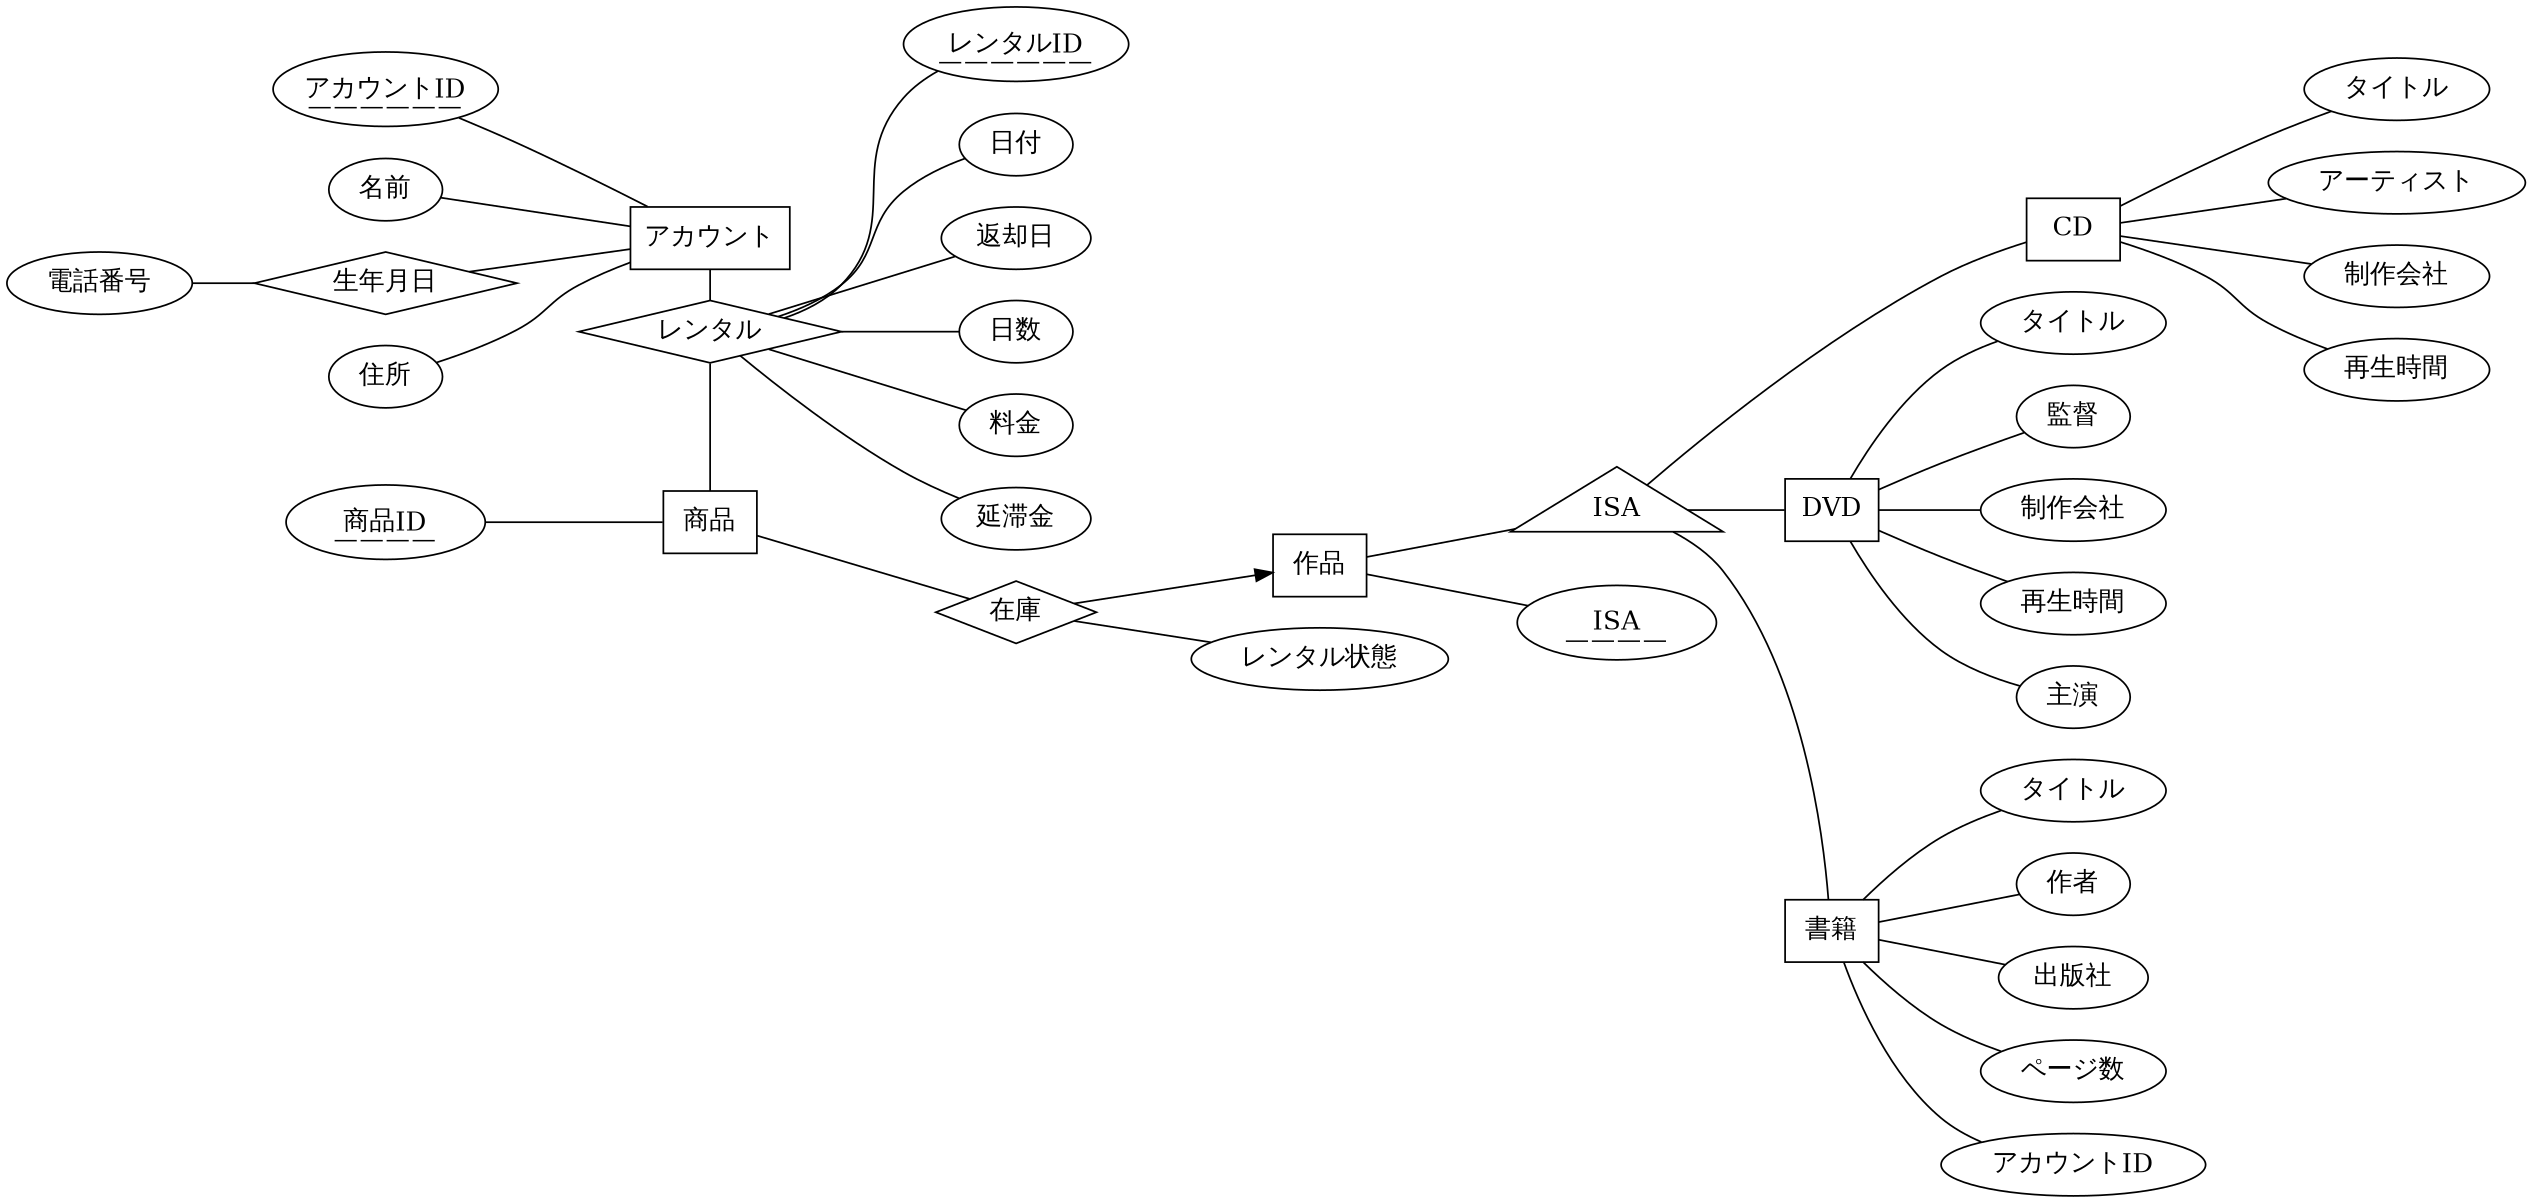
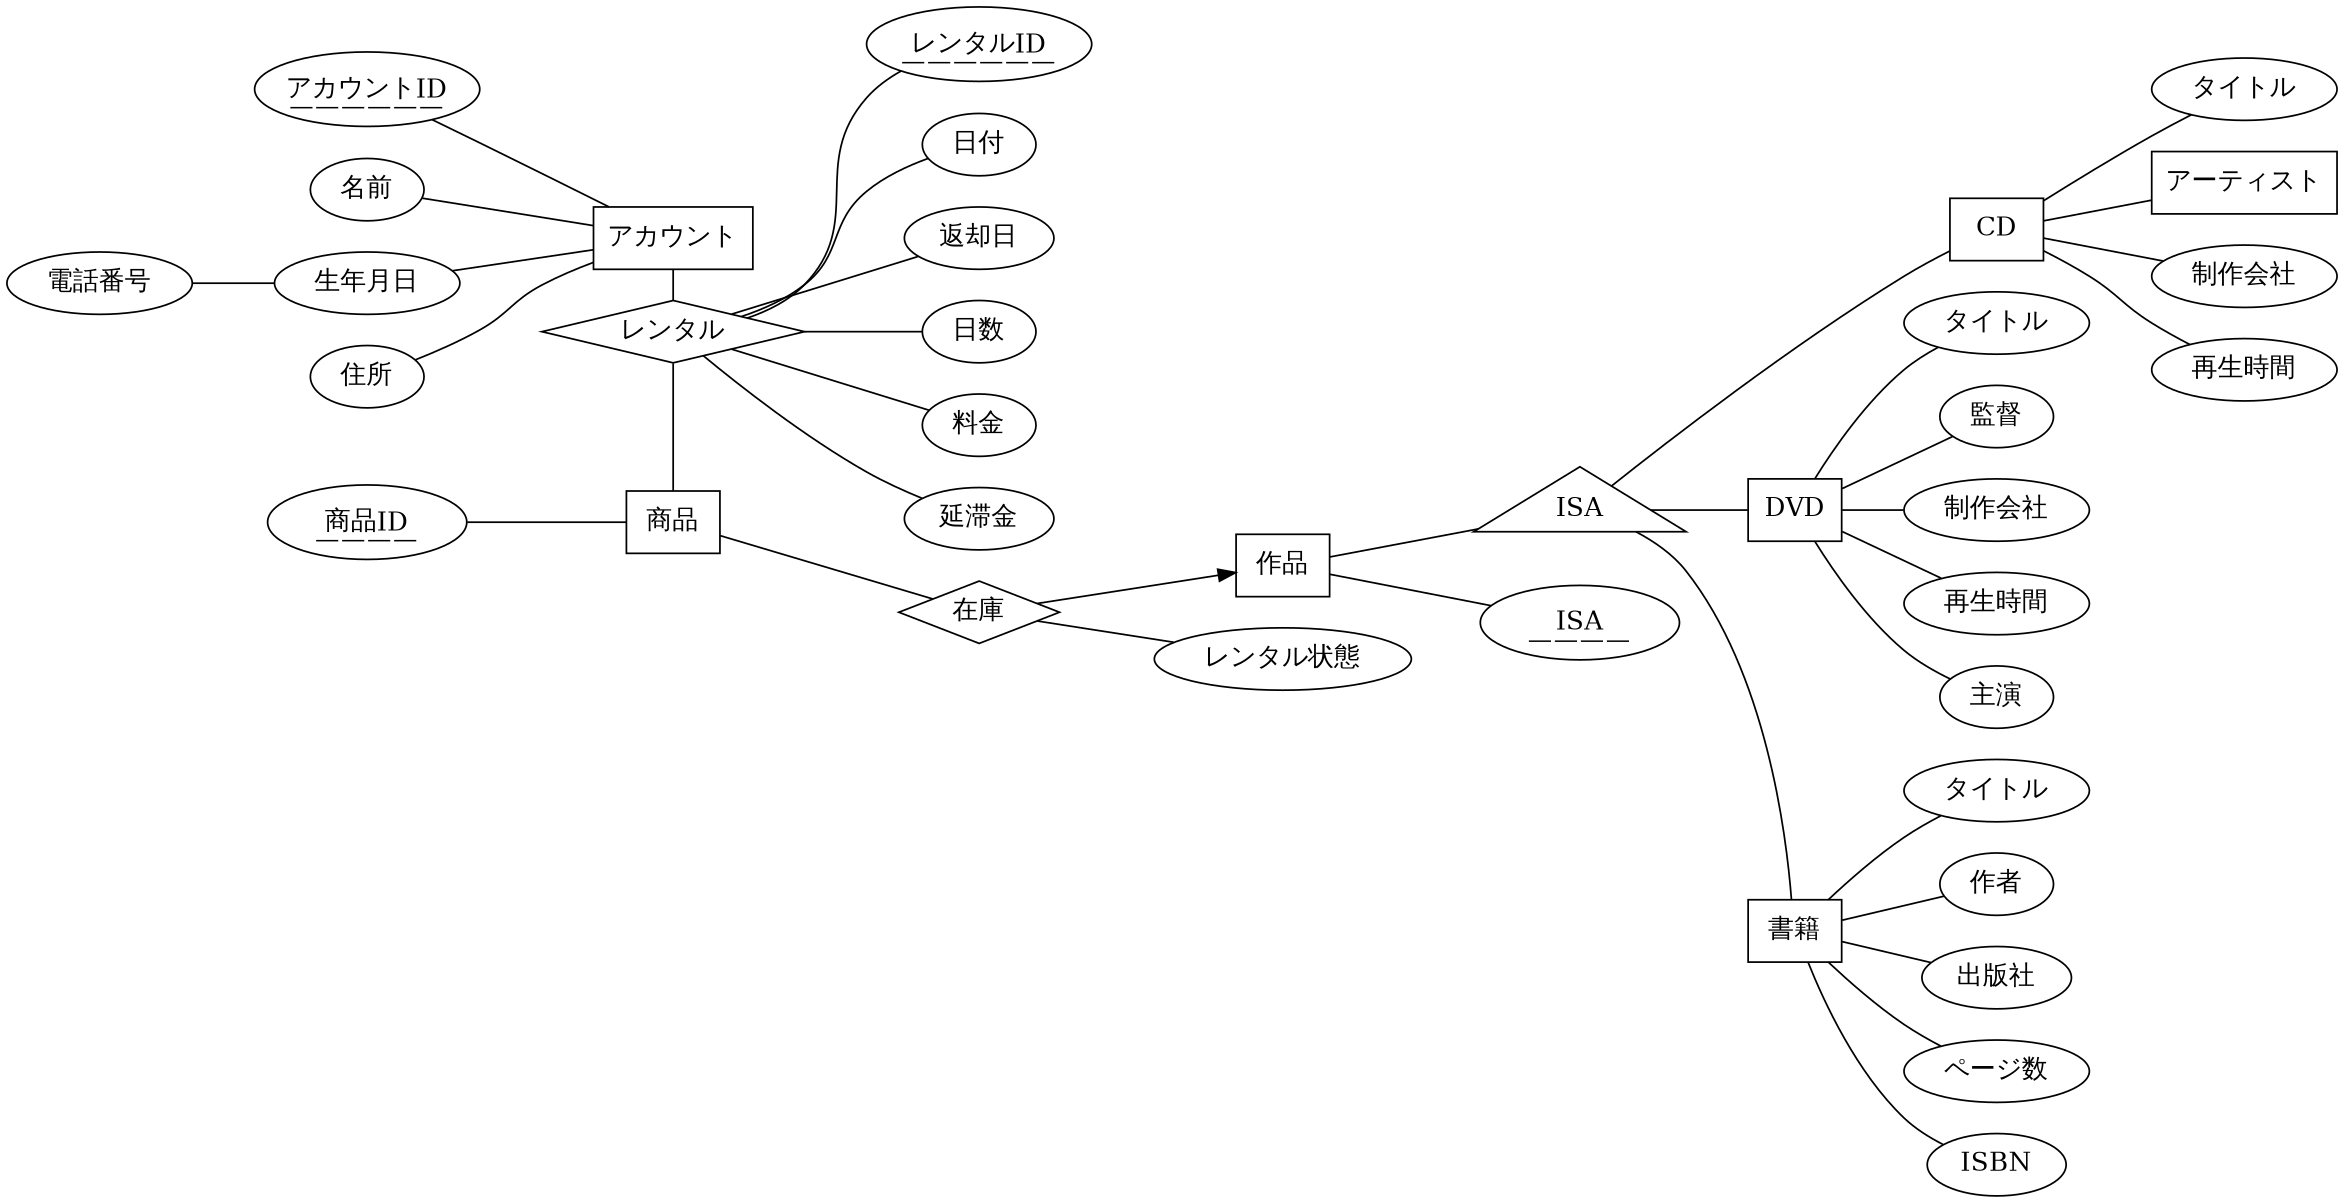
node "アーティスト": shape ellipse -> box
node "生年月日": shape diamond -> ellipse
node "アカウントID": label "アカウントID" -> "ISBN"
